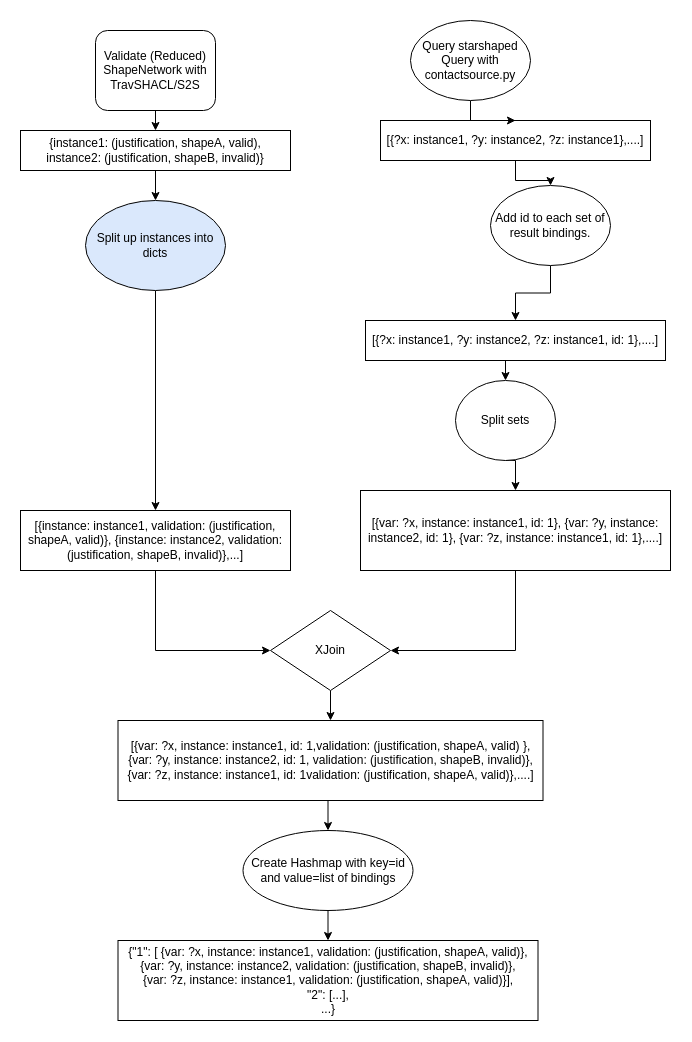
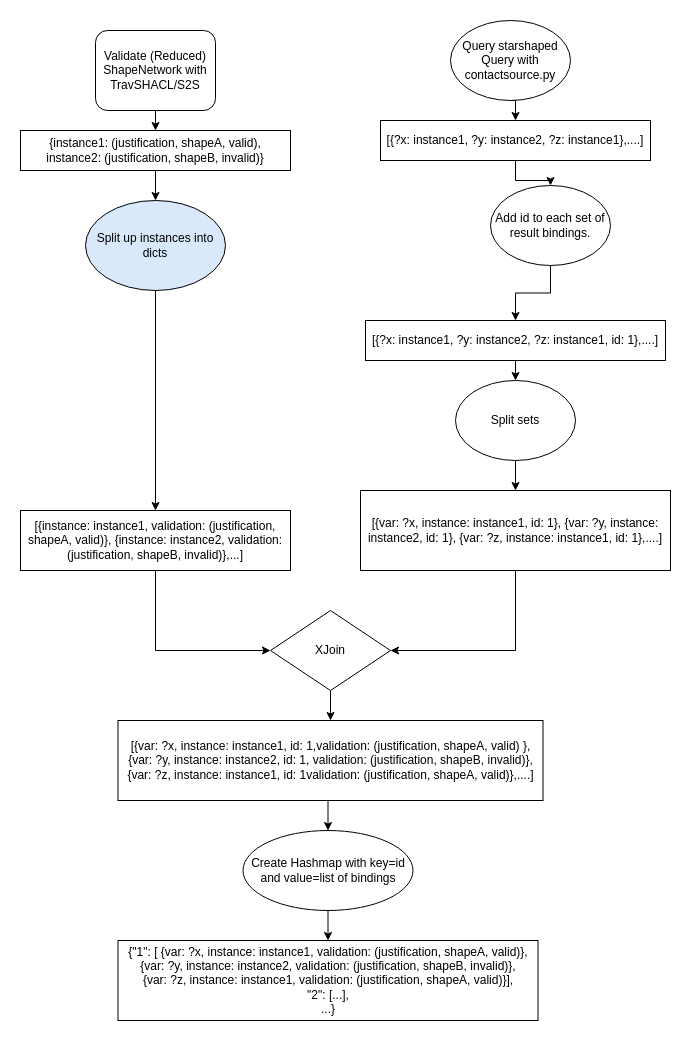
node "Query starshaped Query with contactsource.py": moved (471, 61) -> (511, 61)
node "Split sets": size 100x80 -> 120x80
